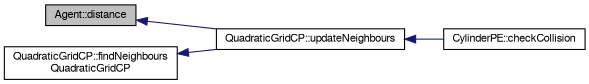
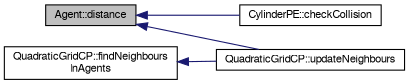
edge "CylinderPE::checkCollision" -> "QuadraticGridCP::updateNeighbours": now "CylinderPE::checkCollision" -> "Agent::distance"
node "QuadraticGridCP::findNeighbours QuadraticGridCP": label "QuadraticGridCP::findNeighbours QuadraticGridCP" -> "QuadraticGridCP::findNeighbours InAgents"
